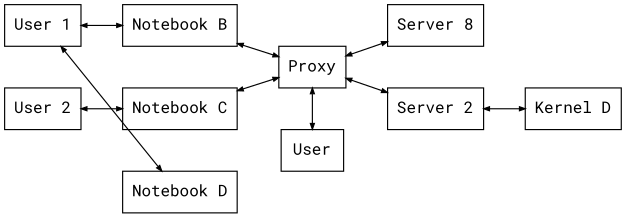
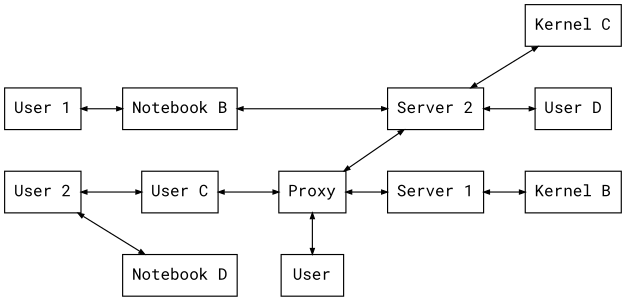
node "Server 8": label "Server 8" -> "Server 1"
node "Kernel C": added
edge "Notebook B" -- "Proxy": now "Notebook B" -- "Server 2"
edge "User 1" -- "Notebook D": now "User 2" -- "Notebook D"
node "Notebook C": label "Notebook C" -> "User C"
node "Kernel D": label "Kernel D" -> "User D"
node "Kernel B": added
